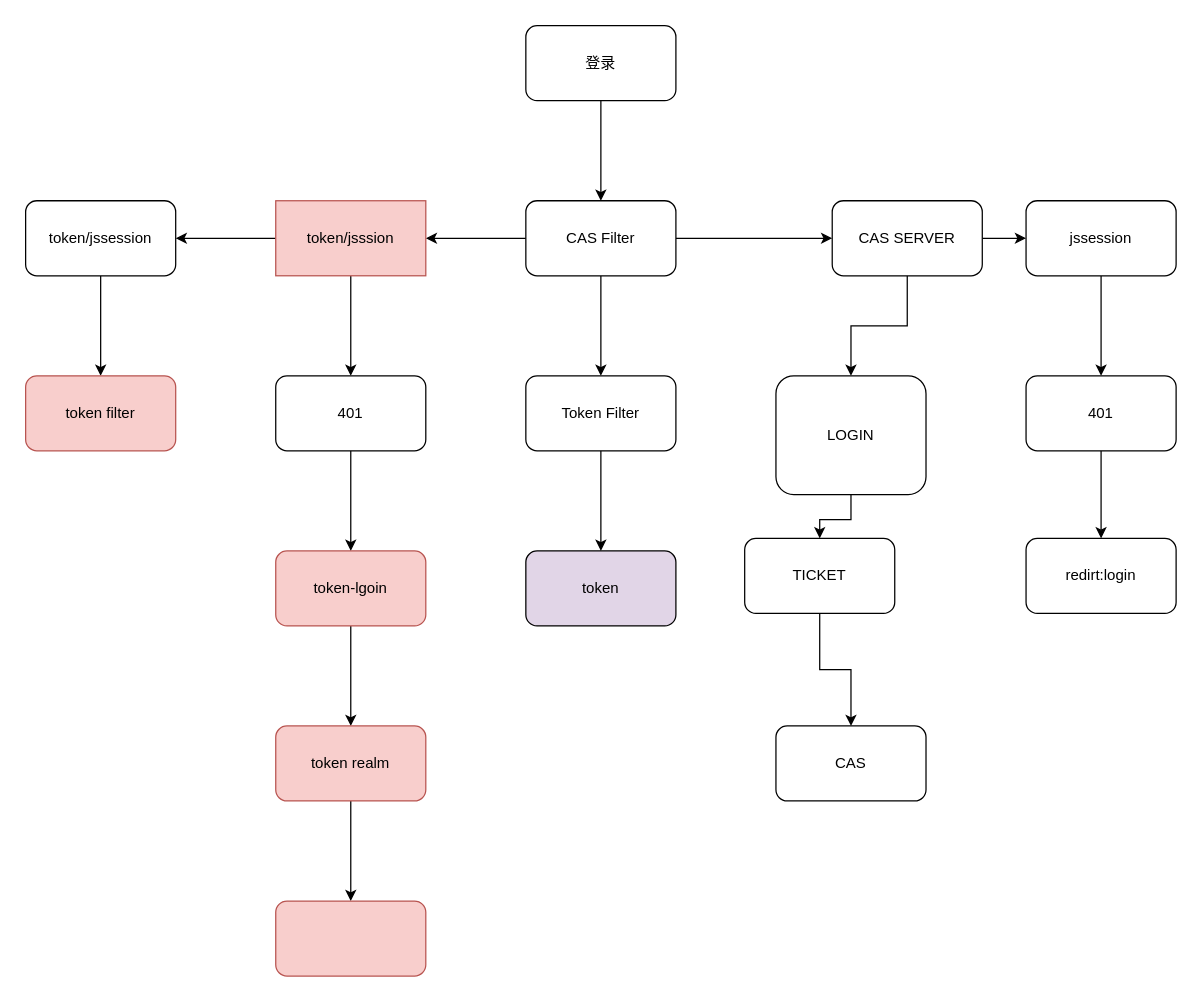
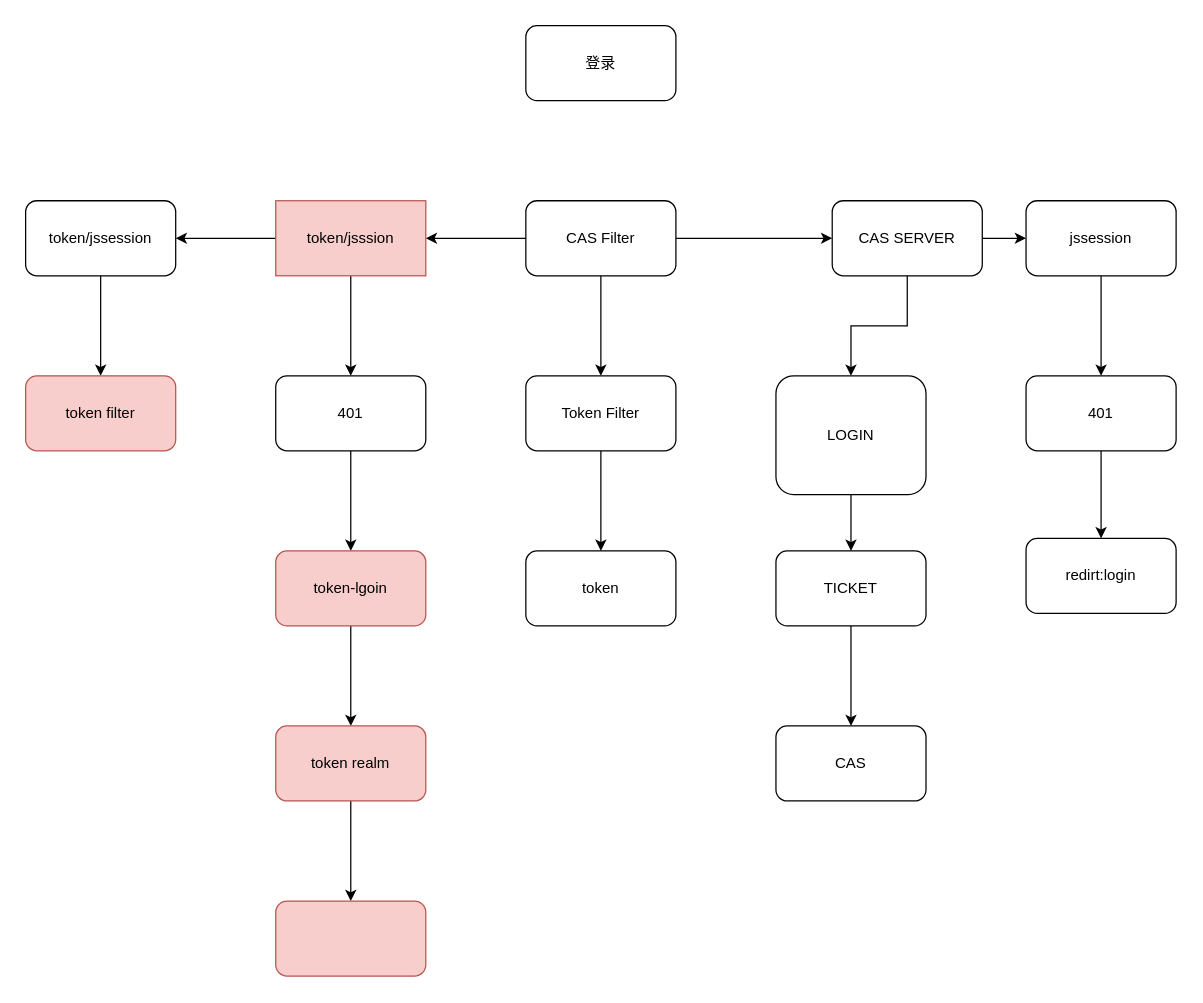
edge "登录" -> "CAS Filter": removed
node "TICKET": moved (819, 576) -> (851, 588)
node "token": fillcolor #e1d5e7 -> #ffffff
